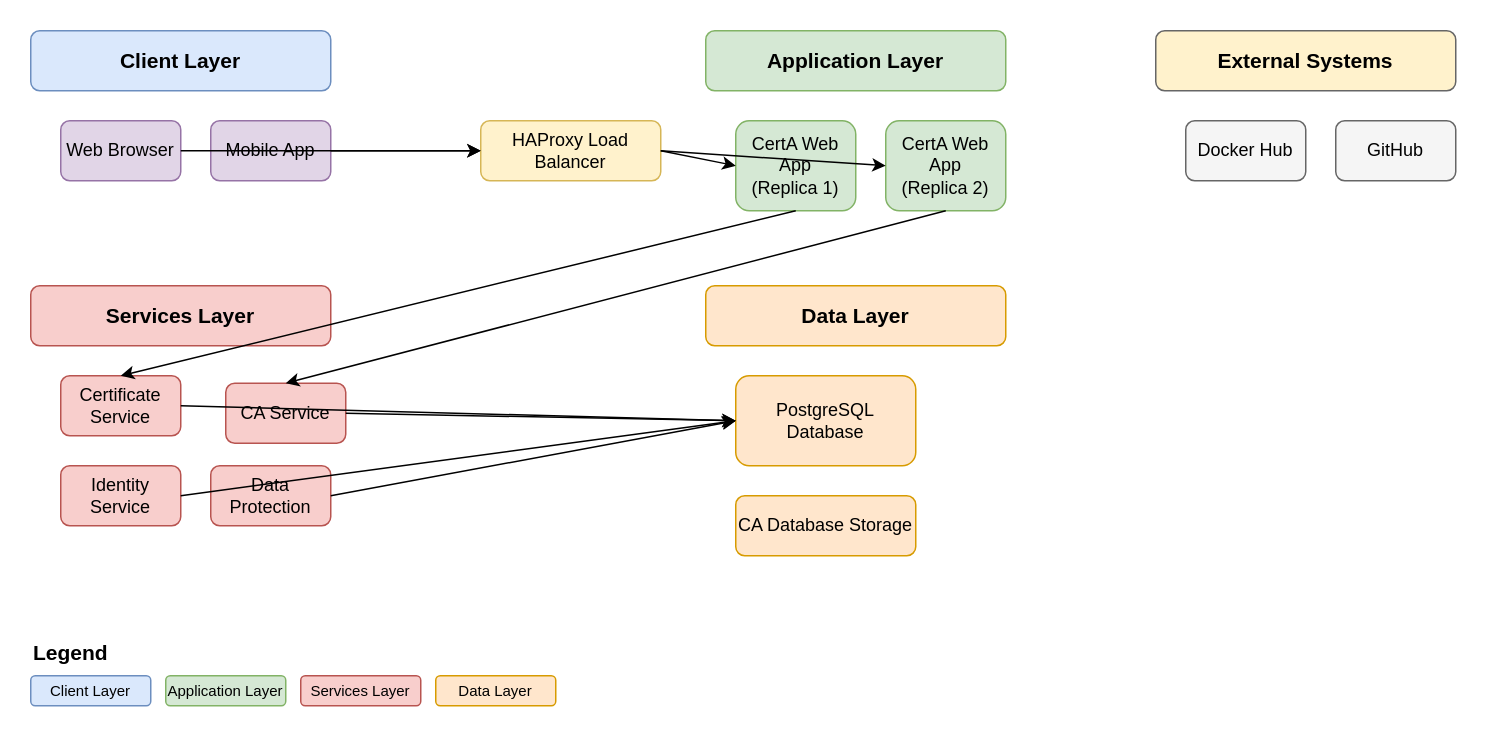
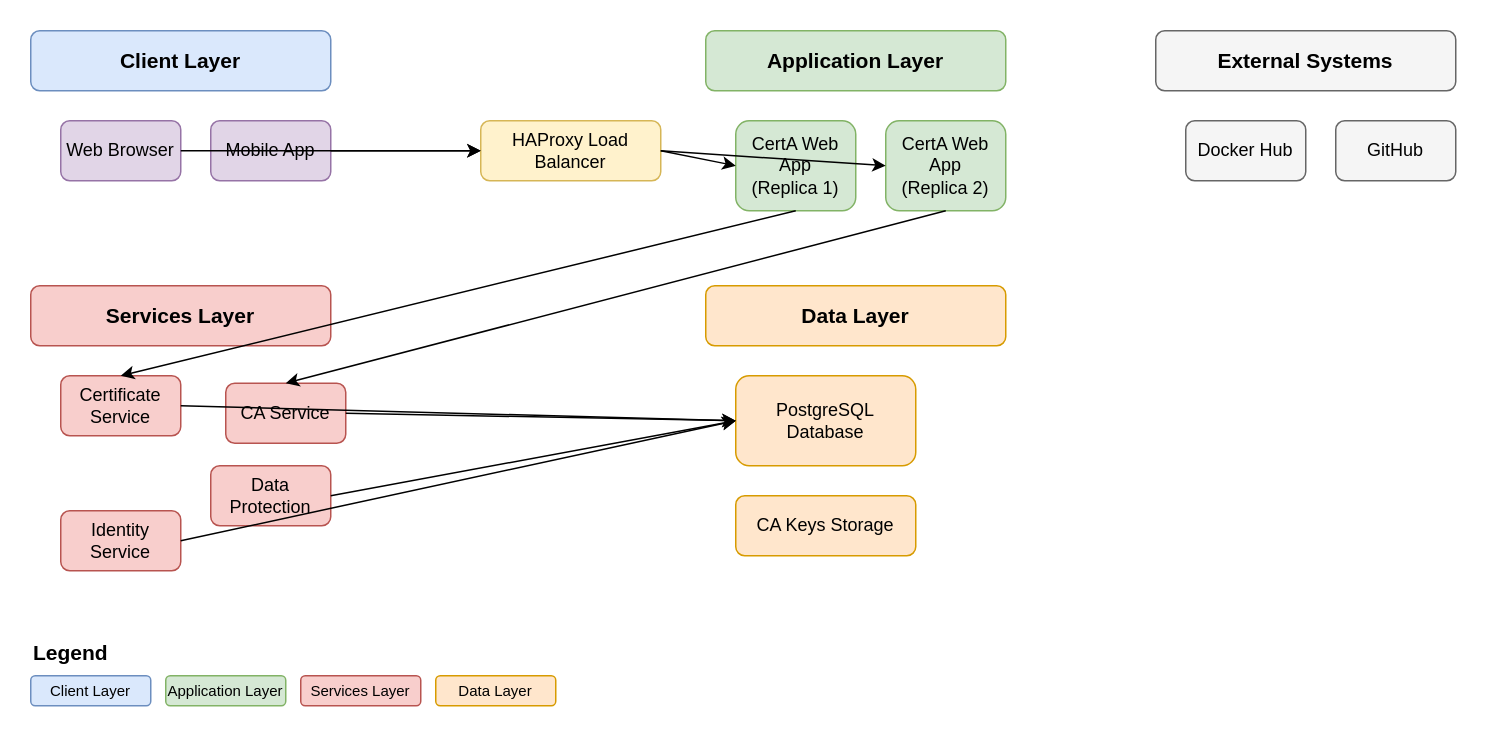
node "External Systems": fillcolor #fff2cc -> #f5f5f5
node "Identity Service": moved (121, 496) -> (121, 541)
node "CA Database Storage": label "CA Database Storage" -> "CA Keys Storage"
